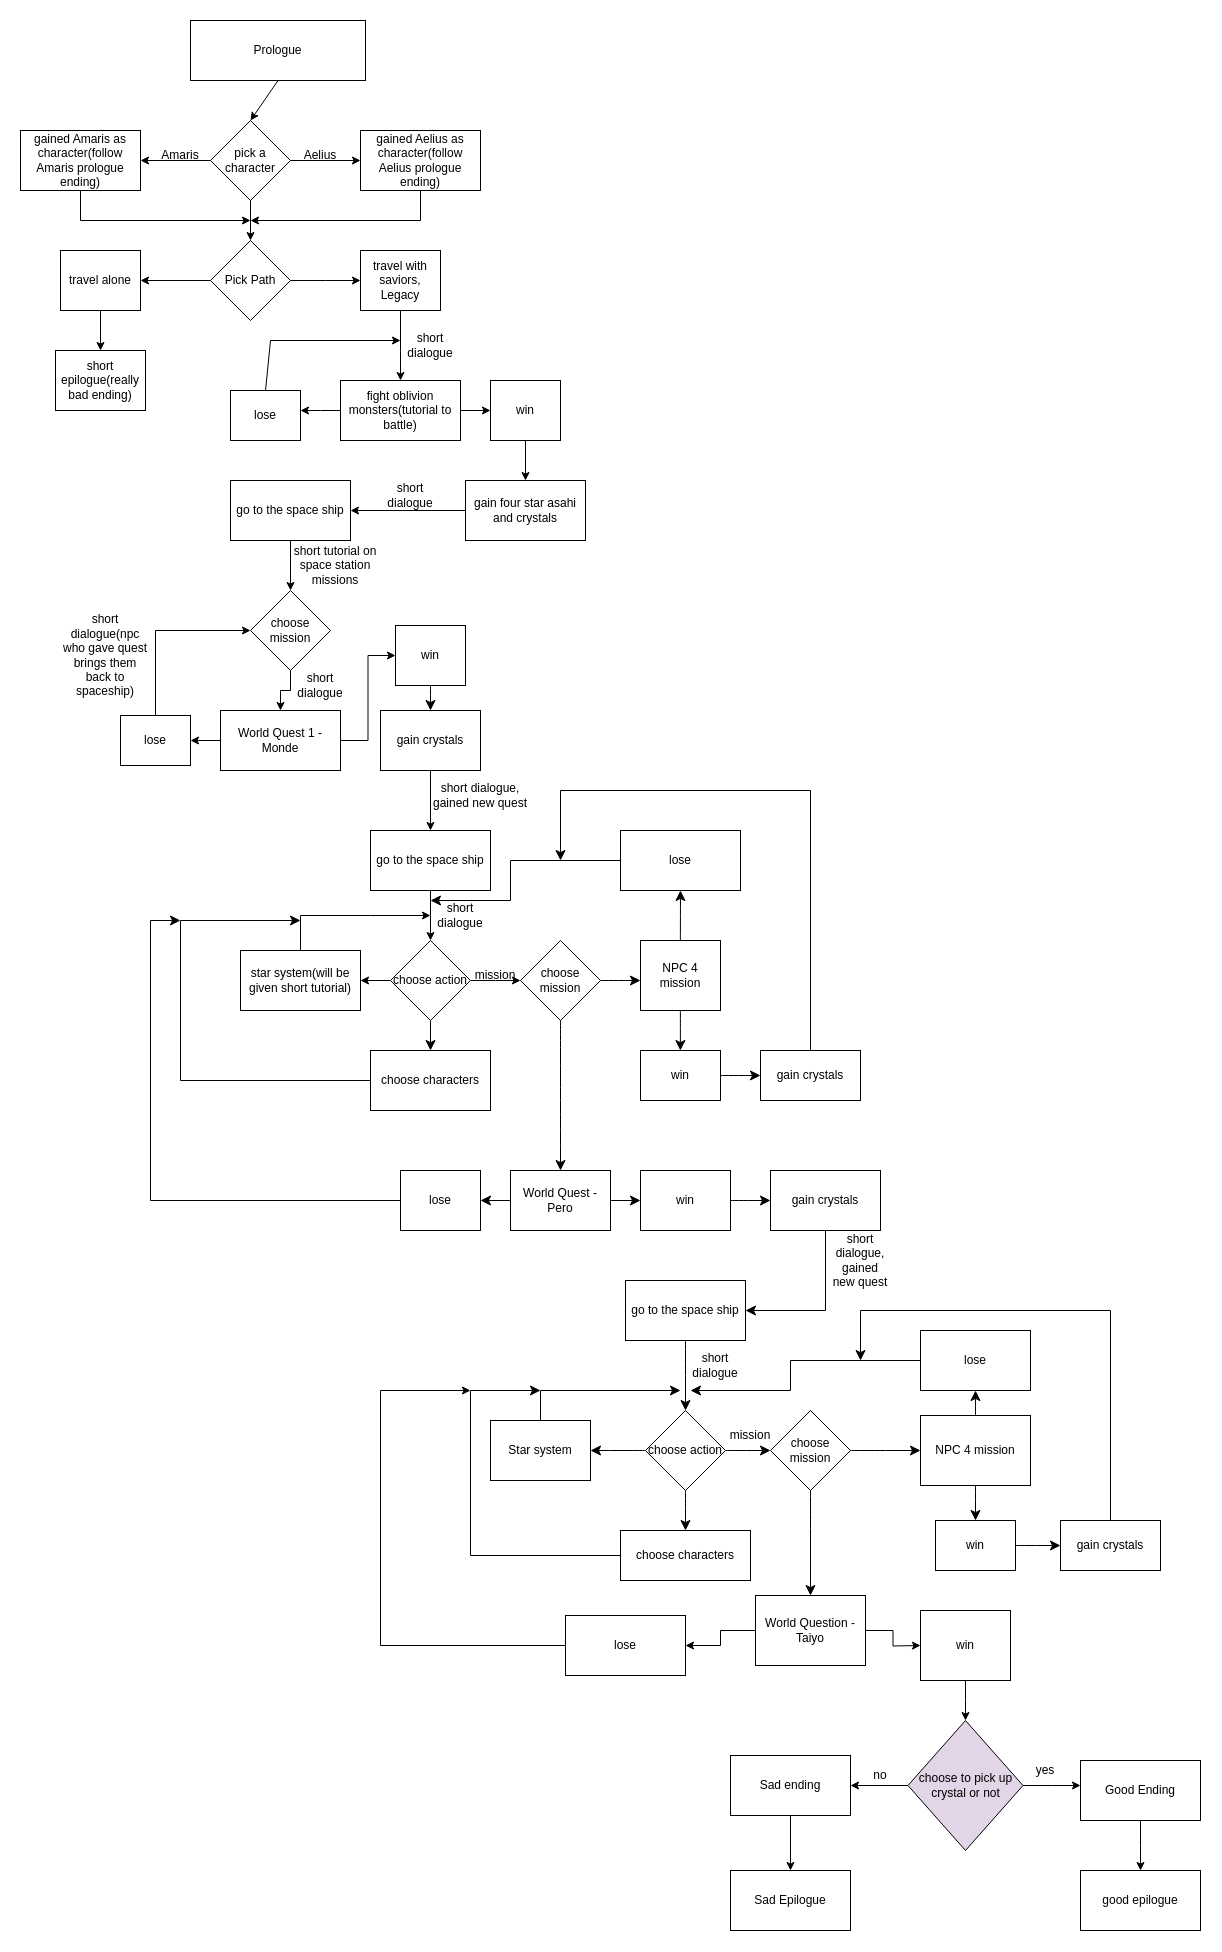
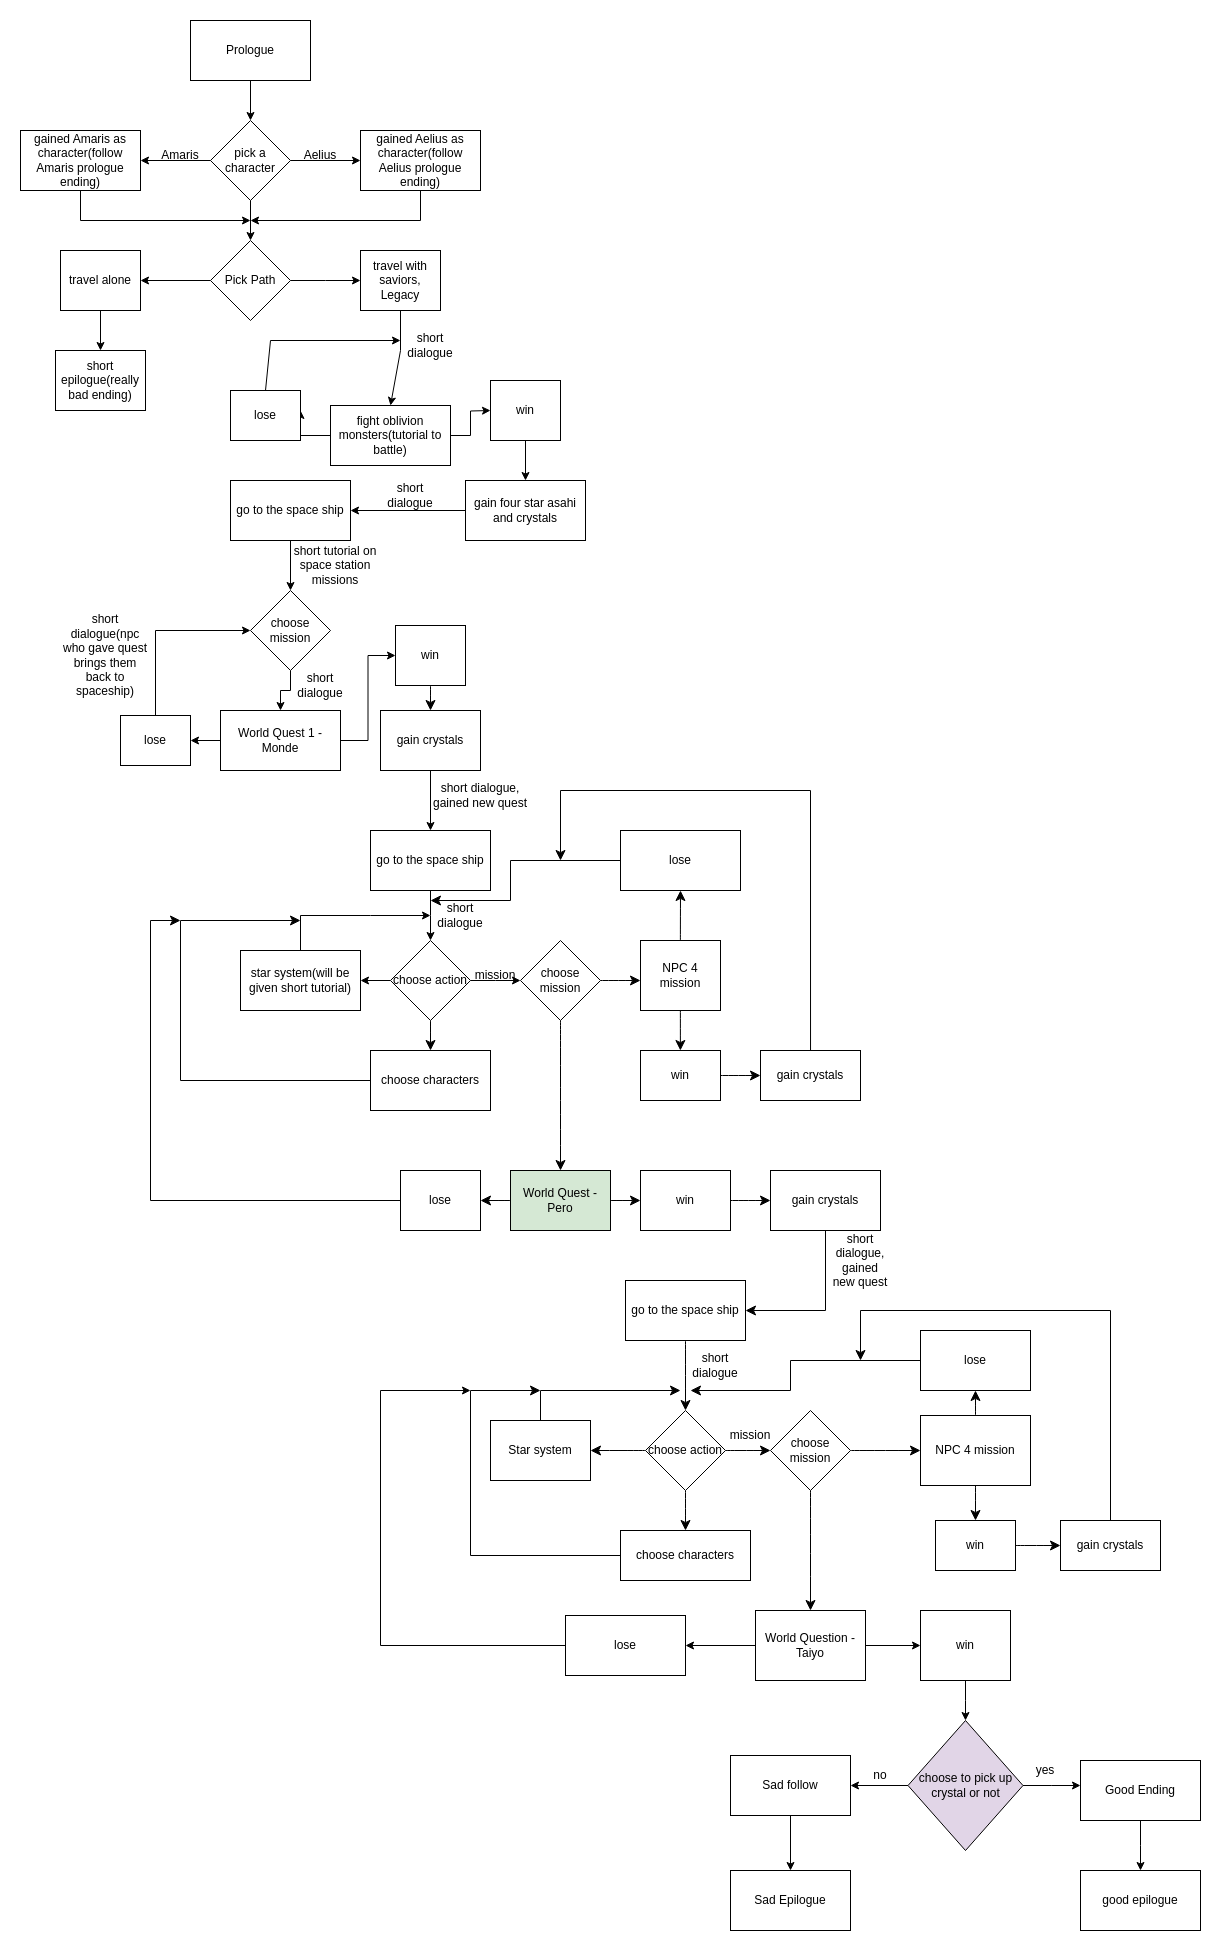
node "Prologue": size 175x60 -> 120x60
node "fight oblivion monsters(tutorial to battle)": moved (401, 411) -> (391, 436)
node "World Quest - Pero": fillcolor #ffffff -> #d5e8d4
node "World Question - Taiyo": moved (811, 1631) -> (811, 1646)
node "Sad ending": label "Sad ending" -> "Sad follow"
